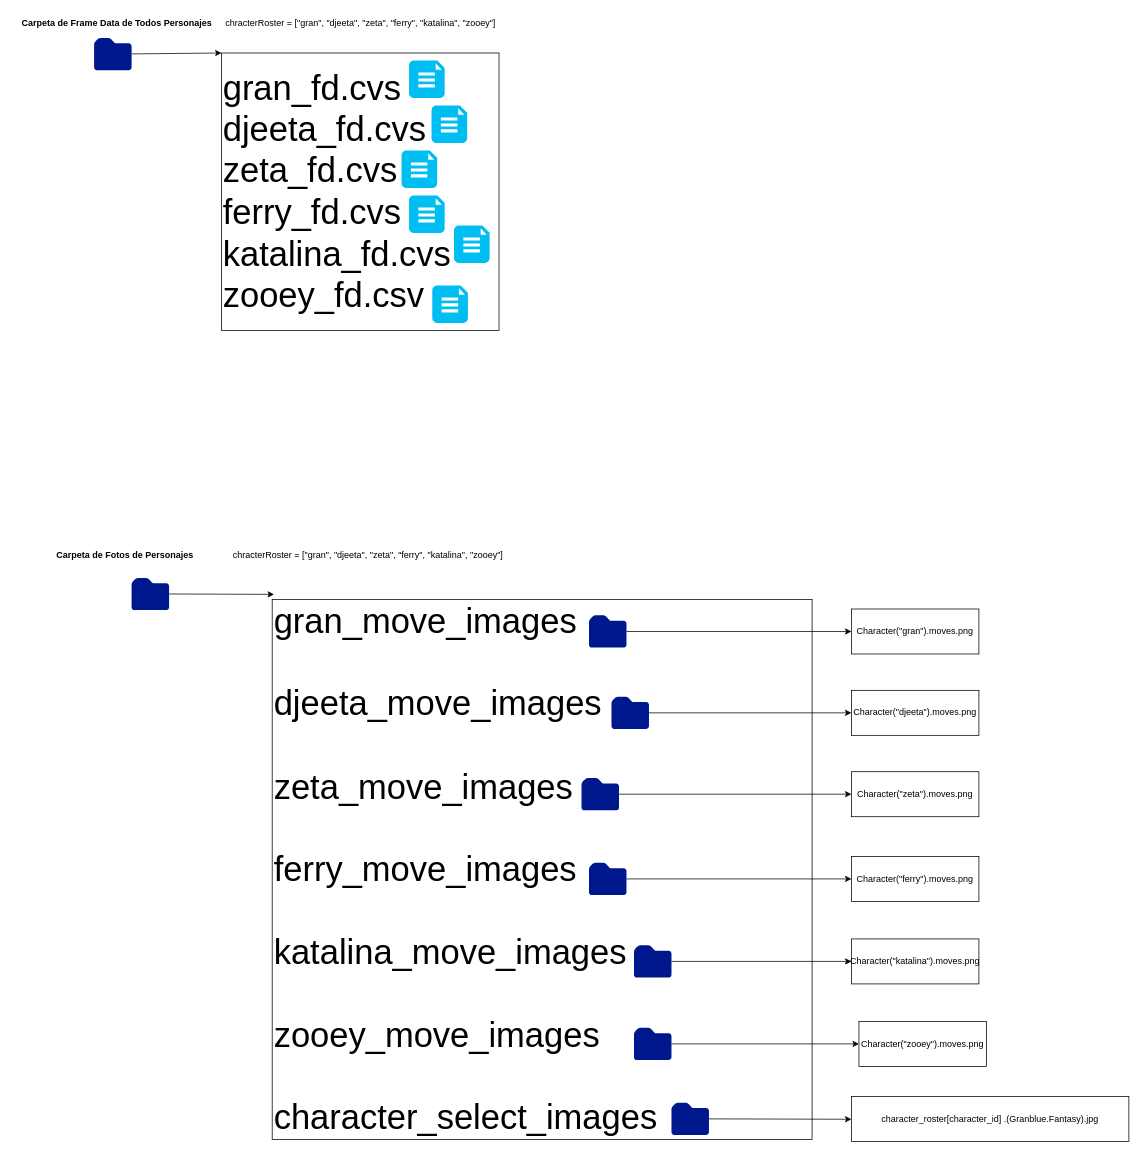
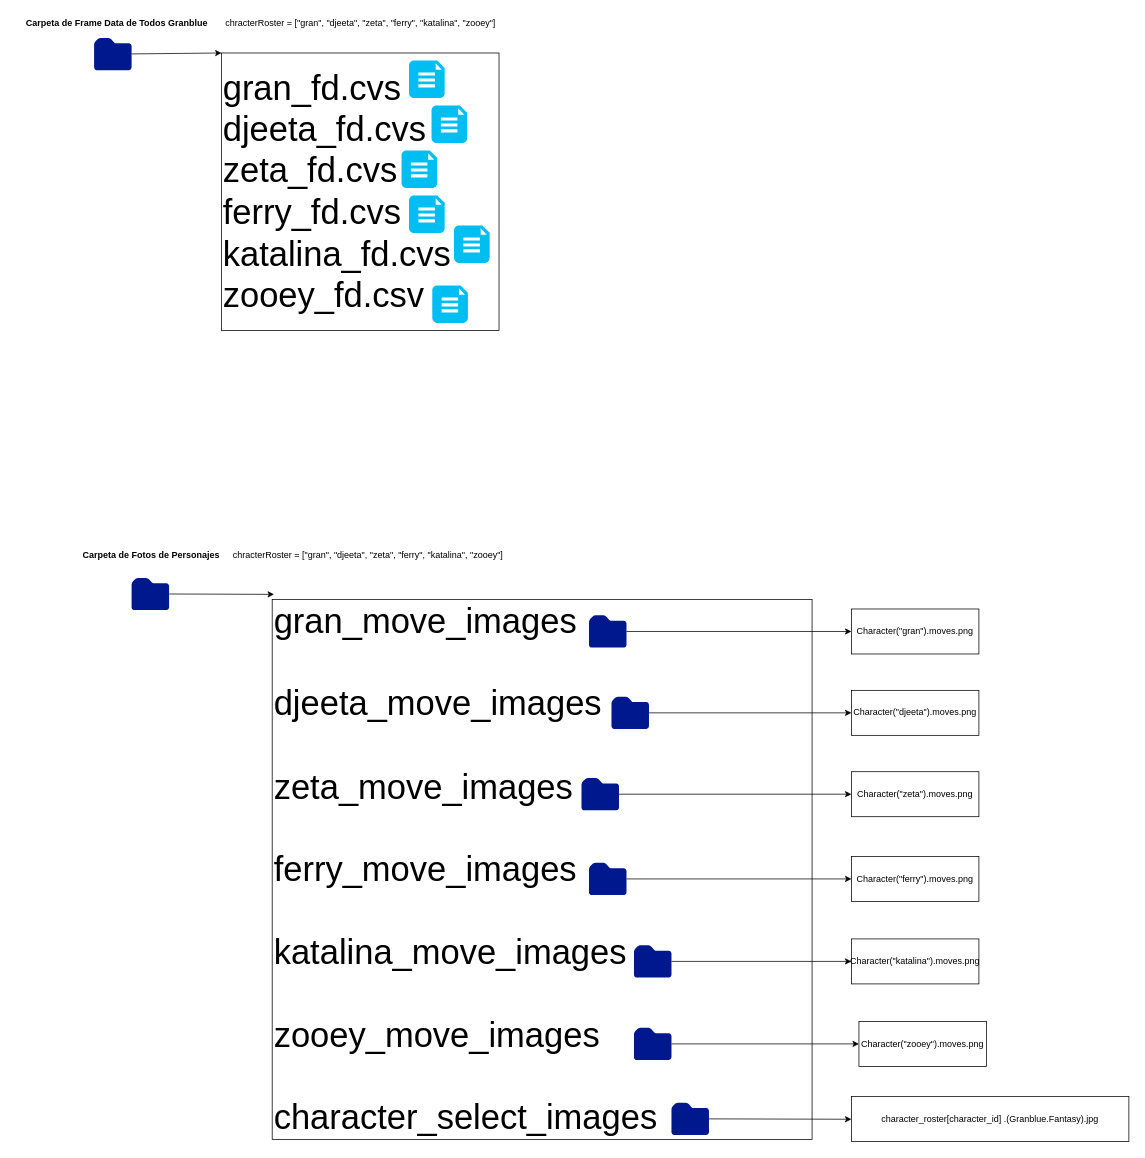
node "Carpeta de Frame Data de Todos Personajes": label "Carpeta de Frame Data de Todos Personajes" -> "Carpeta de Frame Data de Todos Granblue"
node "Carpeta de Fotos de Personajes": moved (125, 555) -> (151, 555)
